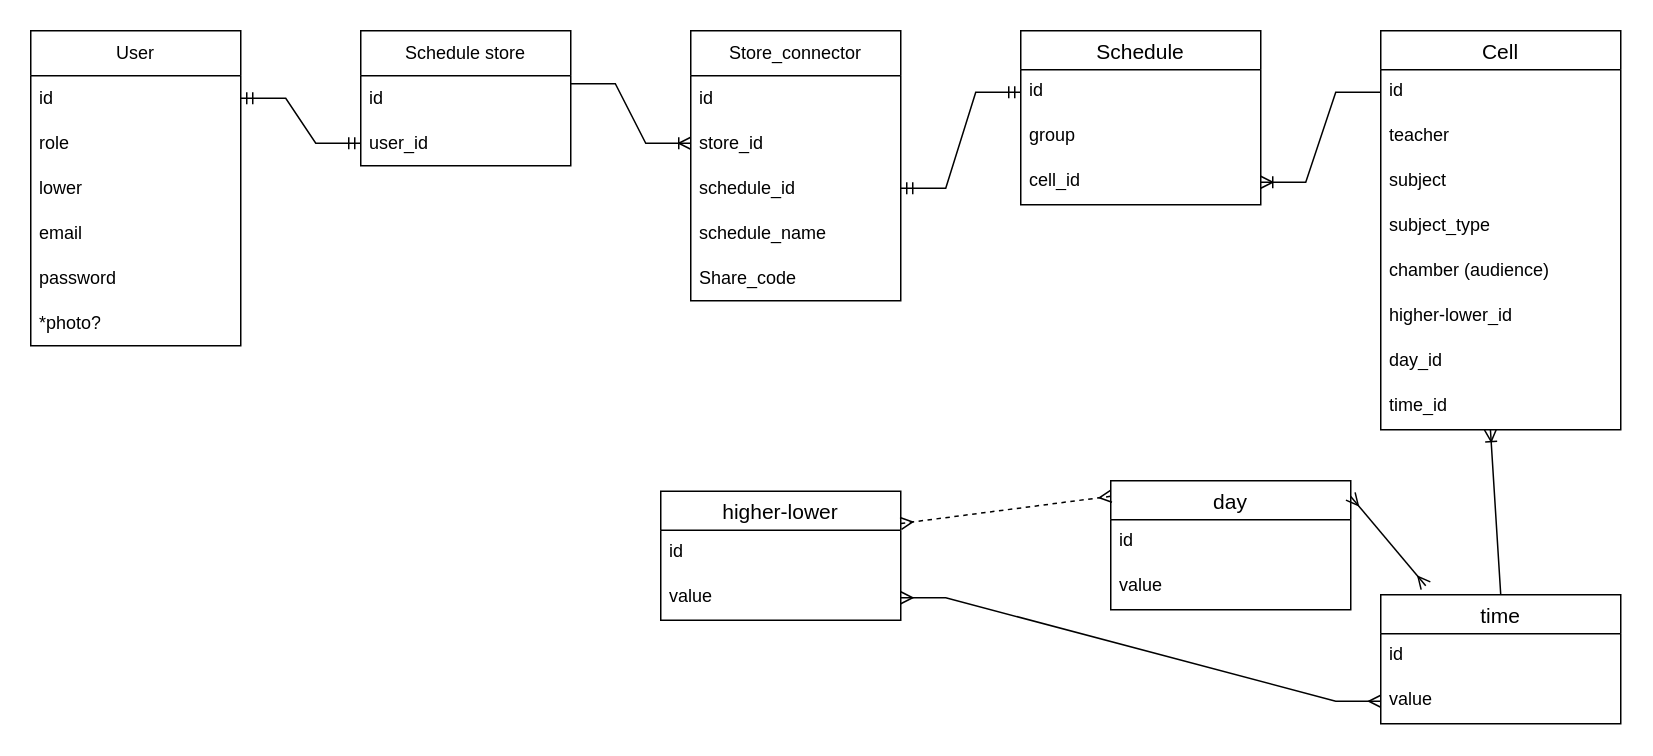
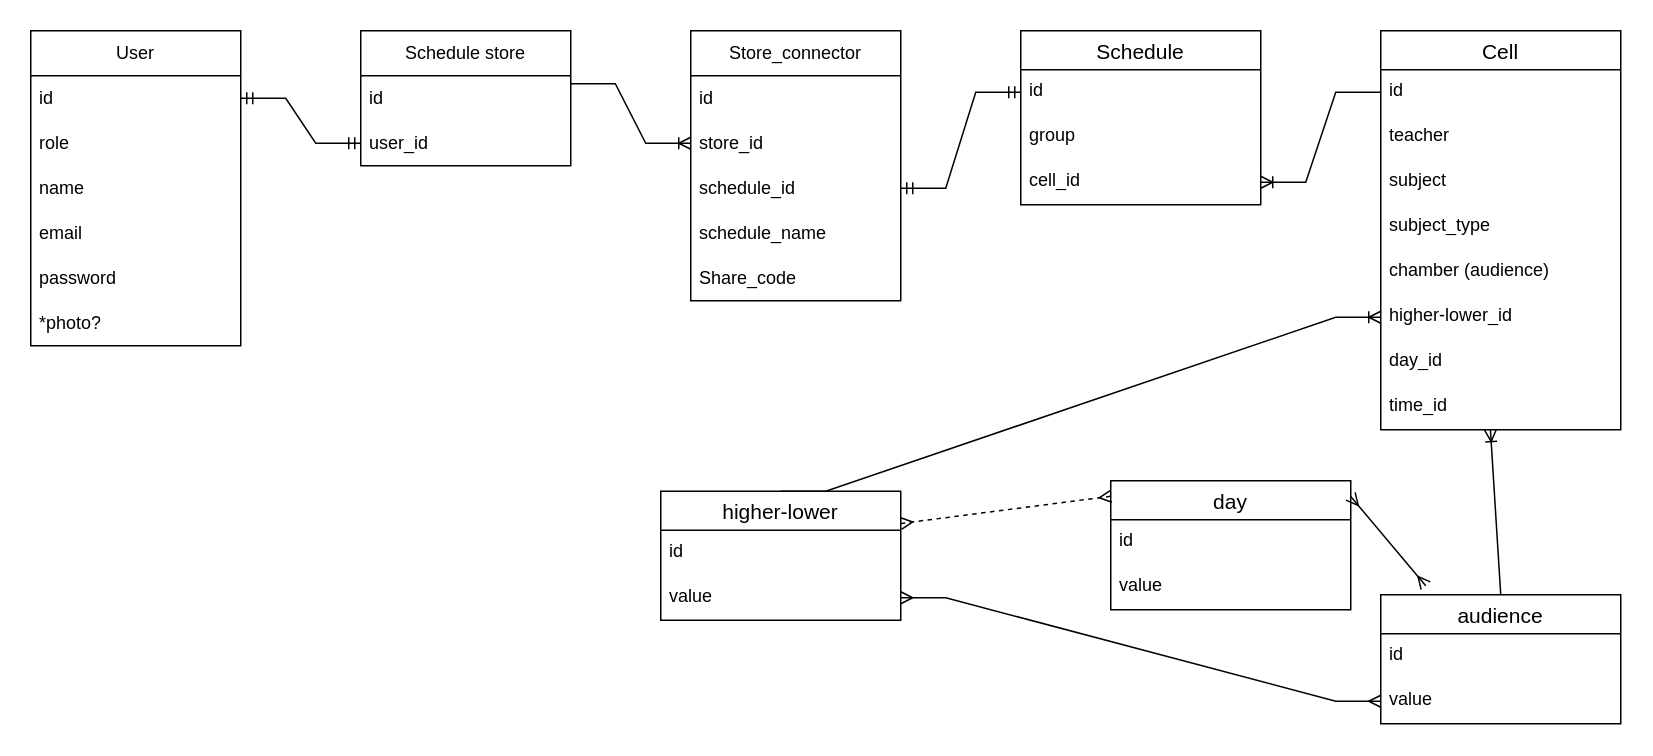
node "lower": label "lower" -> "name"
edge "higher-lower" -> "higher-lower_id": added
node "time": label "time" -> "audience"
